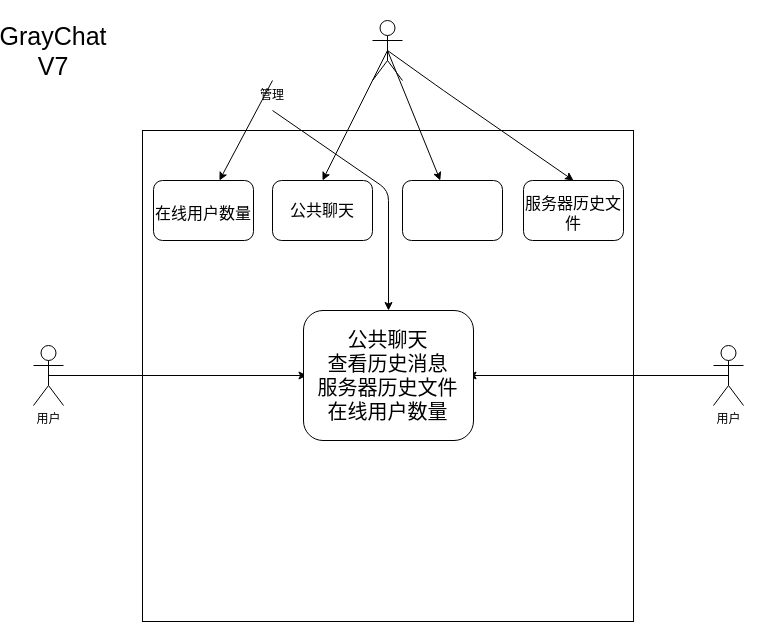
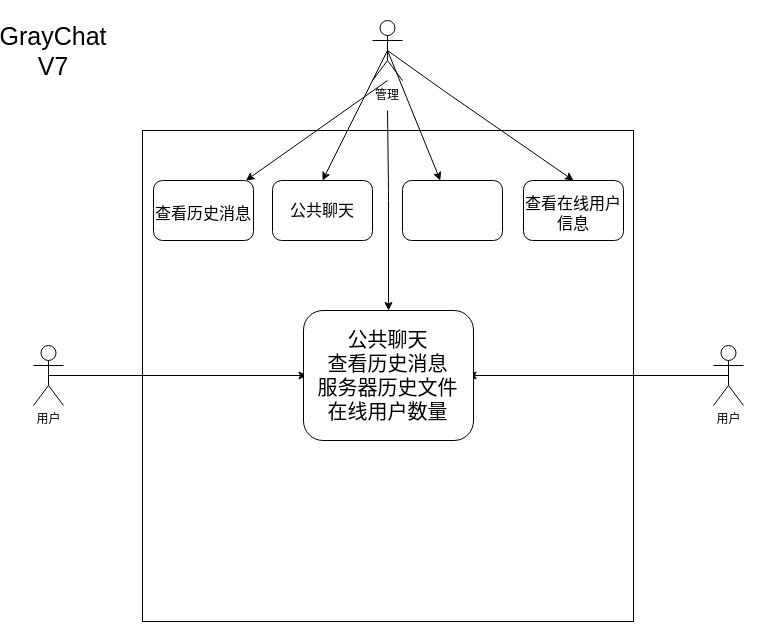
node "管理": moved (273, 96) -> (388, 96)
node "在线用户数量": label "在线用户数量" -> "查看历史消息"
node "服务器历史文件": label "服务器历史文件" -> "查看在线用户信息"
